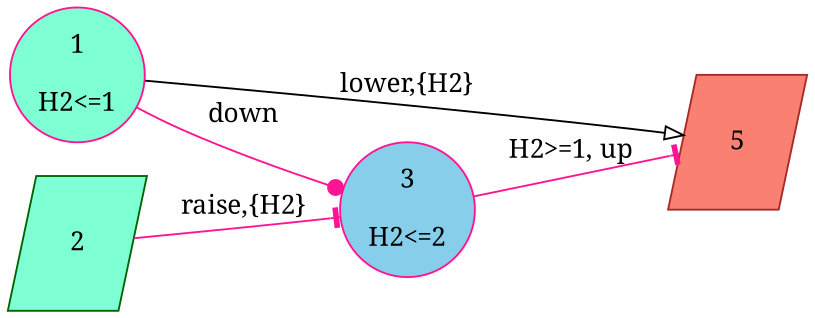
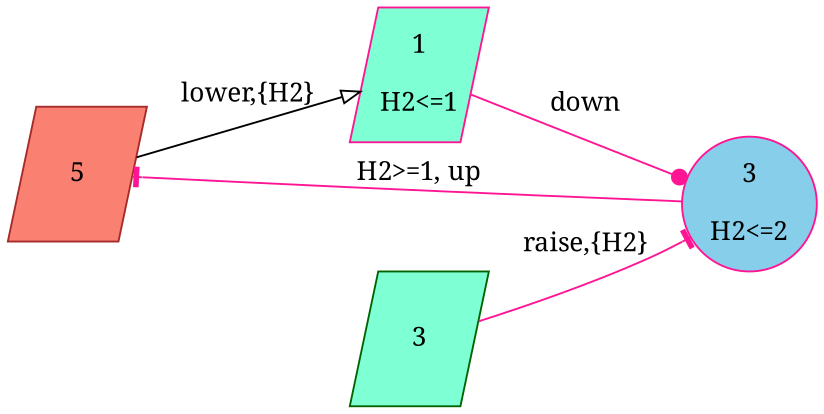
node "1 H2<=1": shape circle -> parallelogram
edge "1 H2<=1" -> "5": reversed
node "2": label "2" -> "3"
